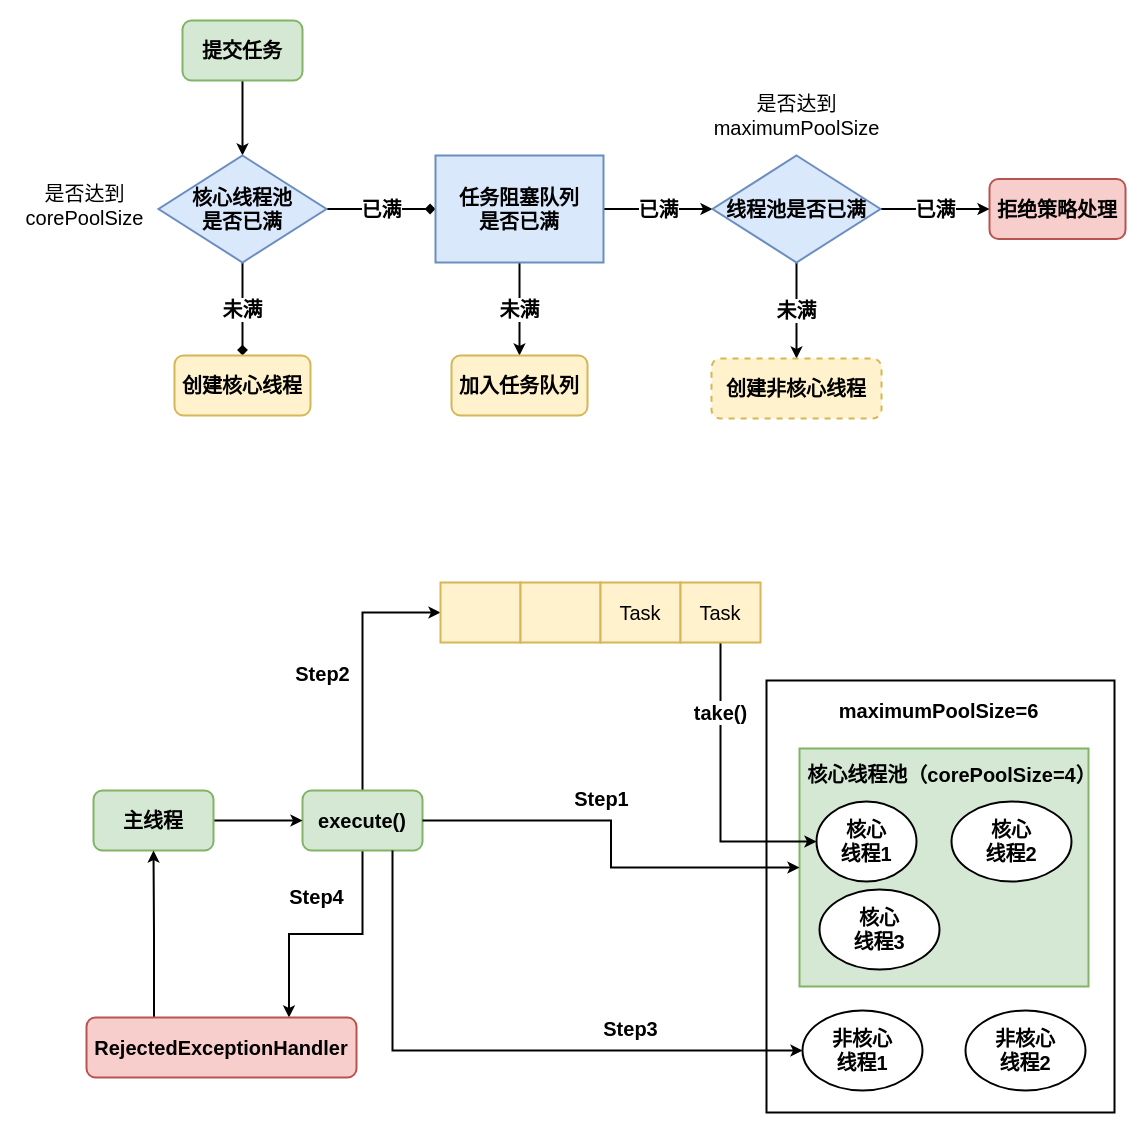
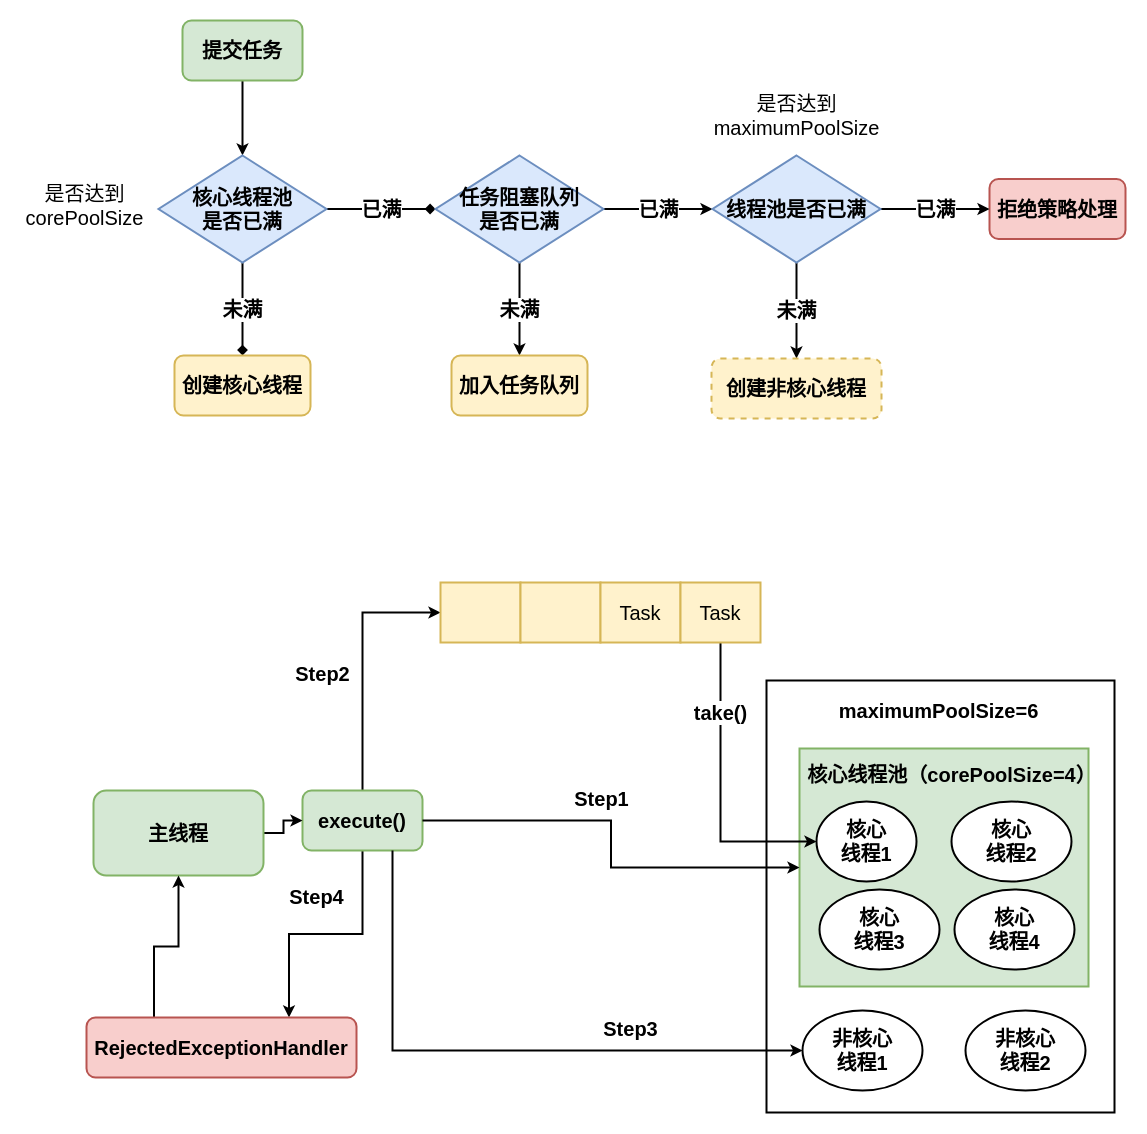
node "任务阻塞队列 是否已满": shape rectangle -> diamond
node "主线程": size 120x60 -> 170x85
node "核心 线程4": added
